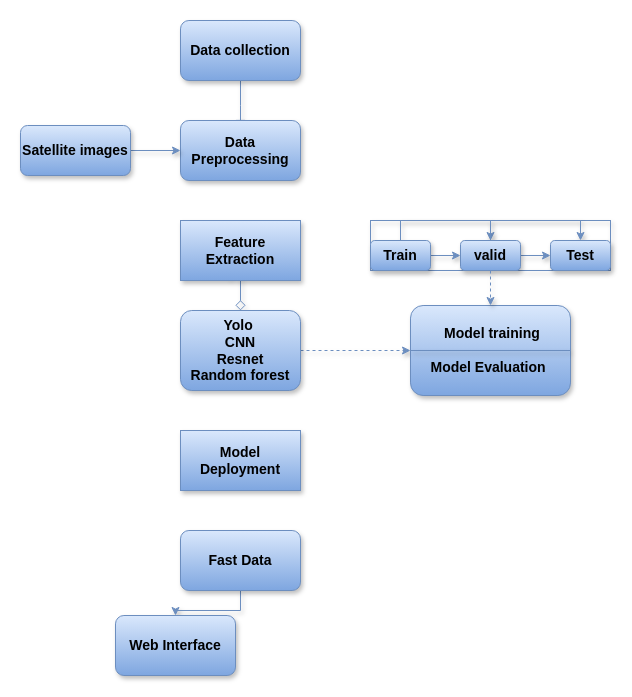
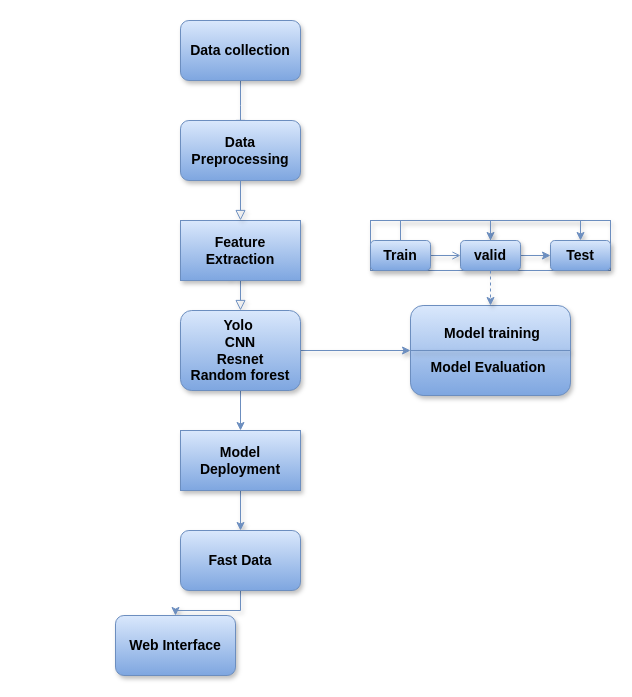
node "Satellite images": removed
edge "Satellite images" -> "Data Preprocessing": removed
edge "Data Preprocessing" -> "Feature Extraction": added
edge "Train" -> "valid": arrowhead classic -> open
edge "Feature Extraction" -> "Yolo CNN Resnet Random forest": arrowhead diamond -> block
edge "Yolo CNN Resnet Random forest" -> "Model training Model Evaluation": style dashed -> solid
edge "Yolo CNN Resnet Random forest" -> "Model Deployment": added
edge "Model Deployment" -> "Fast Data": added
